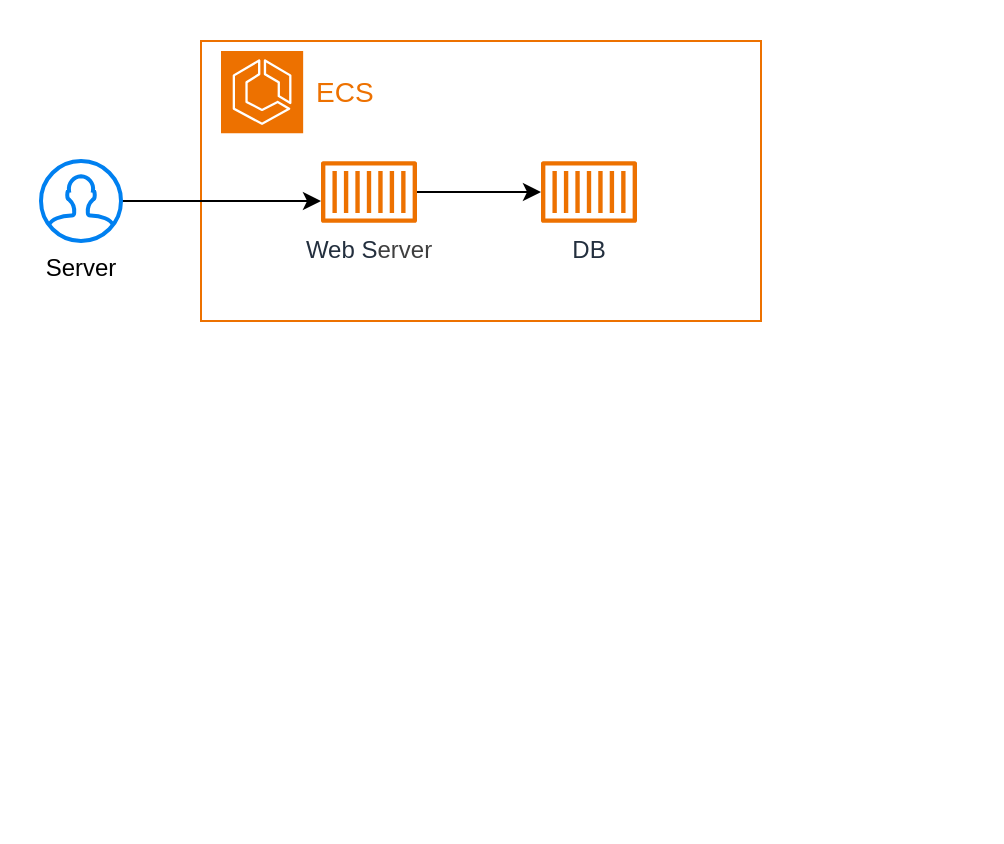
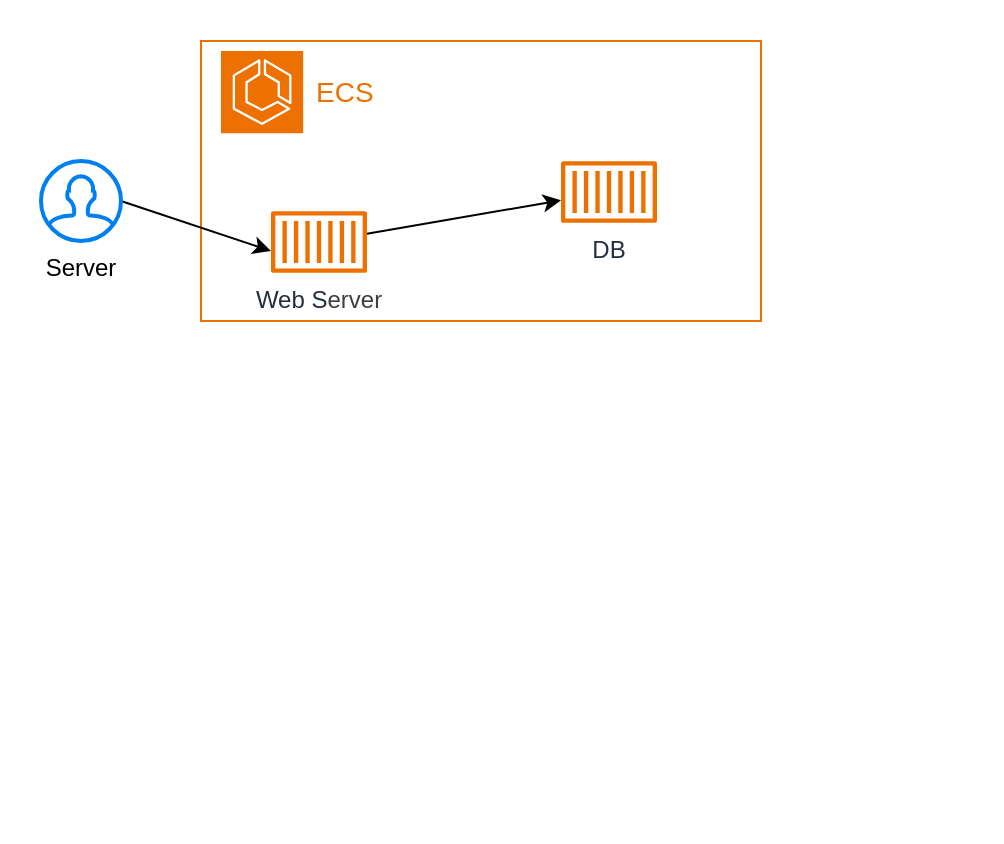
node "Web Server": moved (369, 192) -> (319, 242)
node "DB": moved (589, 192) -> (609, 192)
